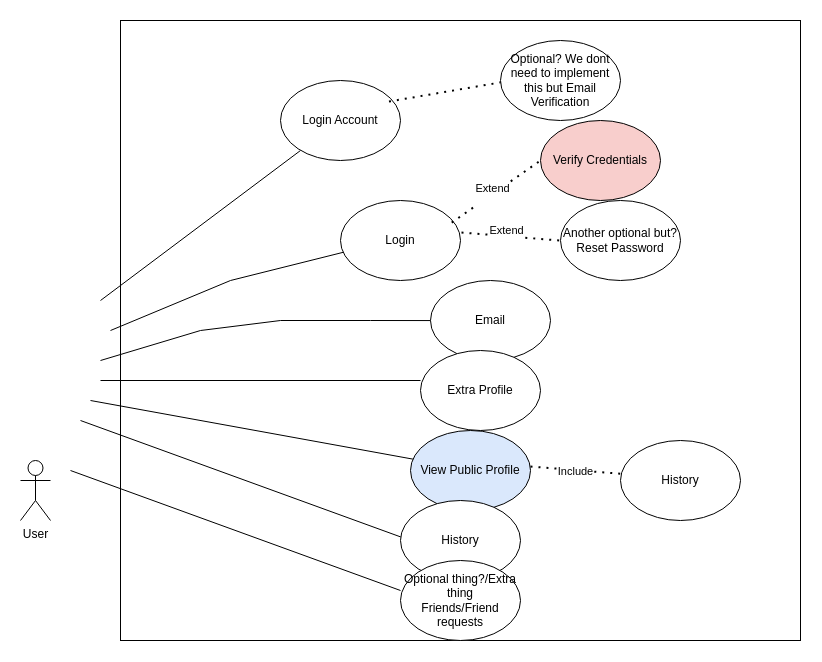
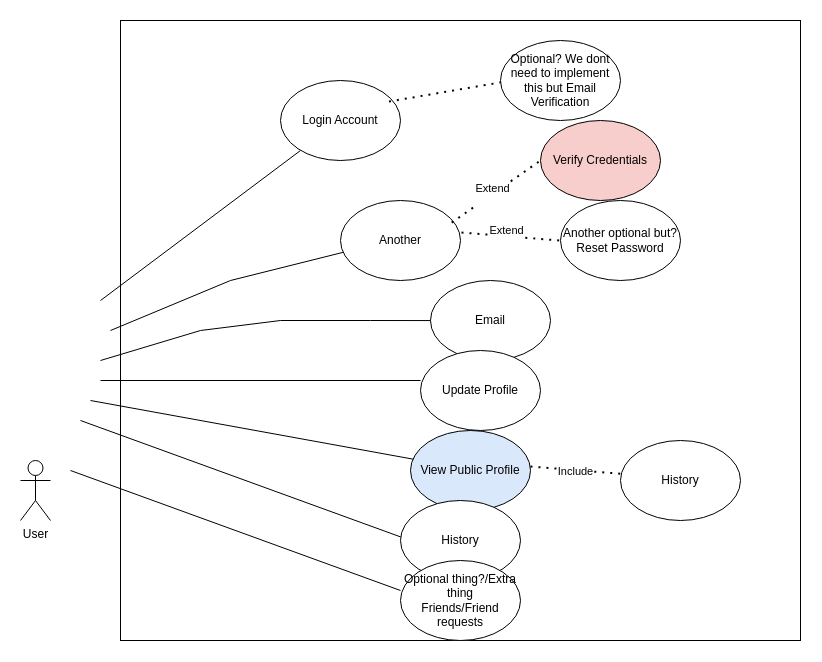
node "Login": label "Login" -> "Another"
node "Extra Profile": label "Extra Profile" -> "Update Profile"
